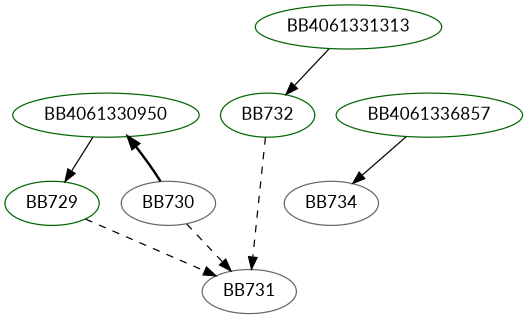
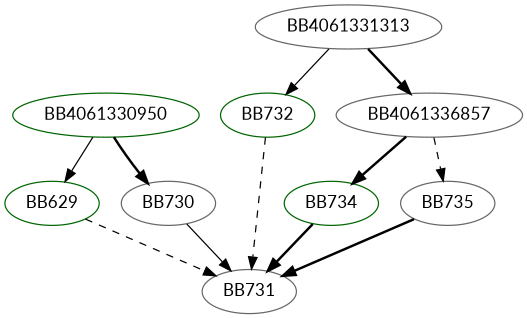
node "BB4061331313": color darkgreen -> gray40
edge "BB4061331313" -> "BB4061336857": added
node "BB4061336857": color darkgreen -> gray40
edge "BB4061336857" -> "BB734": style solid -> bold
edge "BB730" -> "BB4061330950": reversed
node "BB729": label "BB729" -> "BB629"
node "BB734": color gray40 -> darkgreen
node "BB735": added
edge "BB730" -> "BB731": style dashed -> solid
edge "BB734" -> "BB731": added
